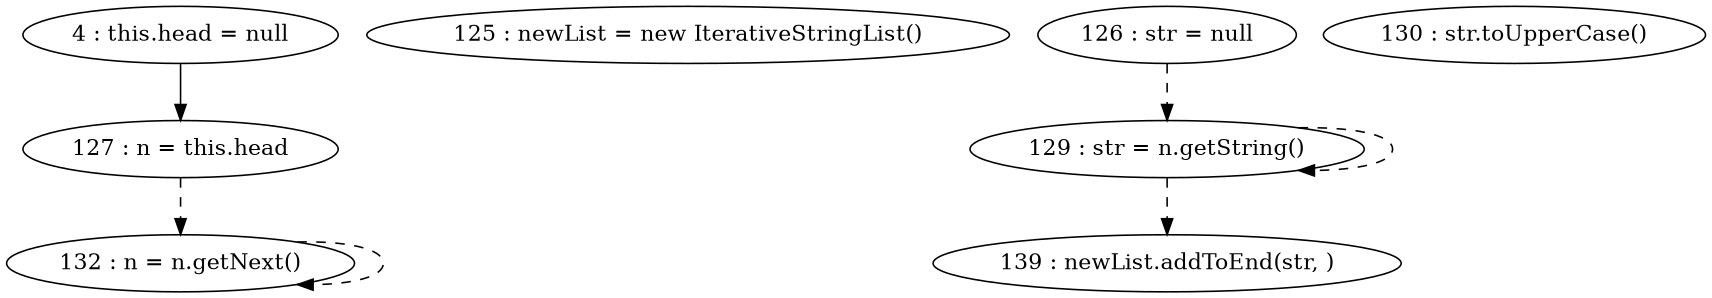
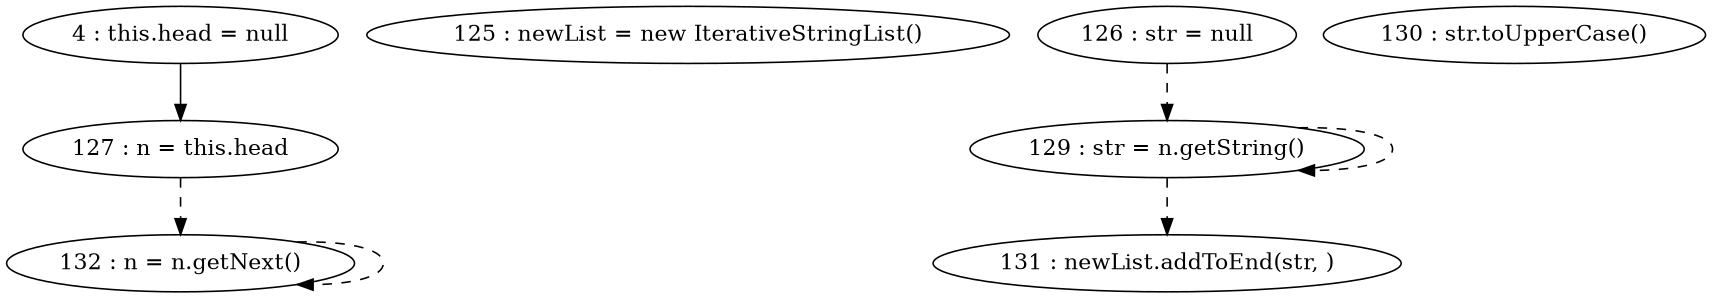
node "139 : newList.addToEnd(str, )": label "139 : newList.addToEnd(str, )" -> "131 : newList.addToEnd(str, )"
